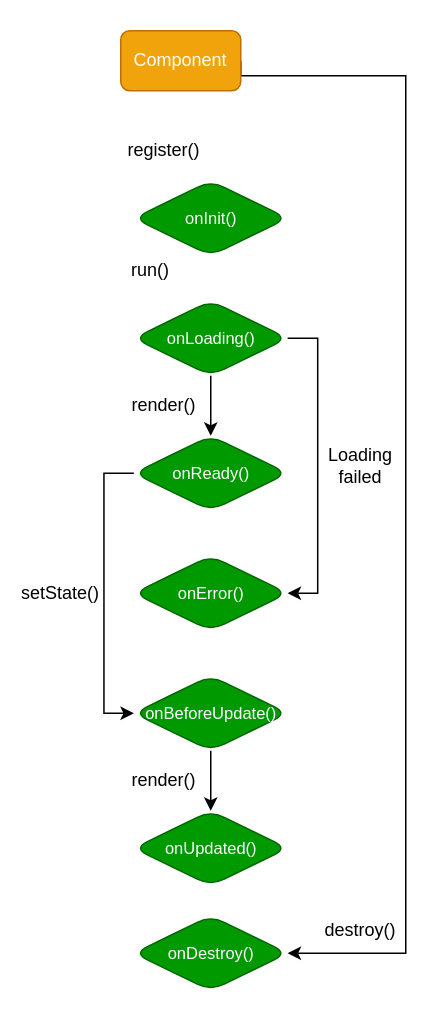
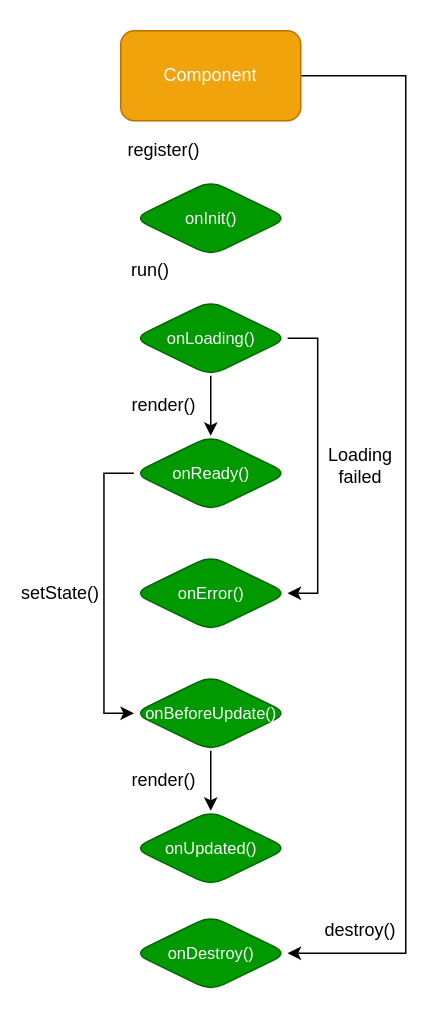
node "Component": size 120x60 -> 180x90
